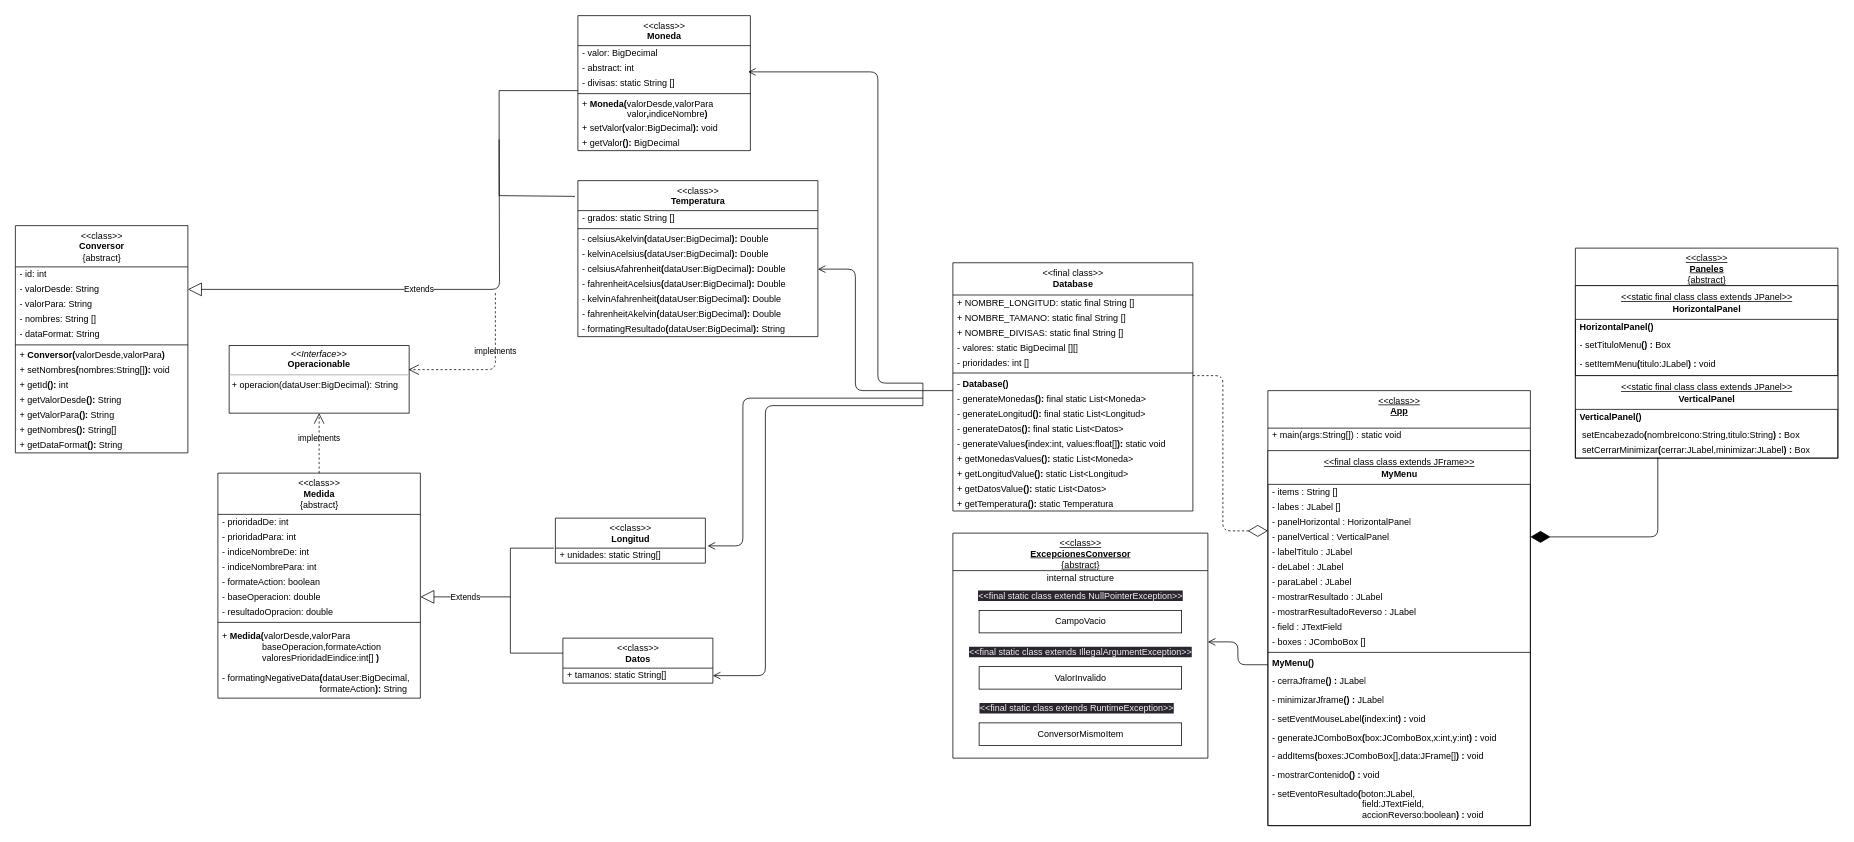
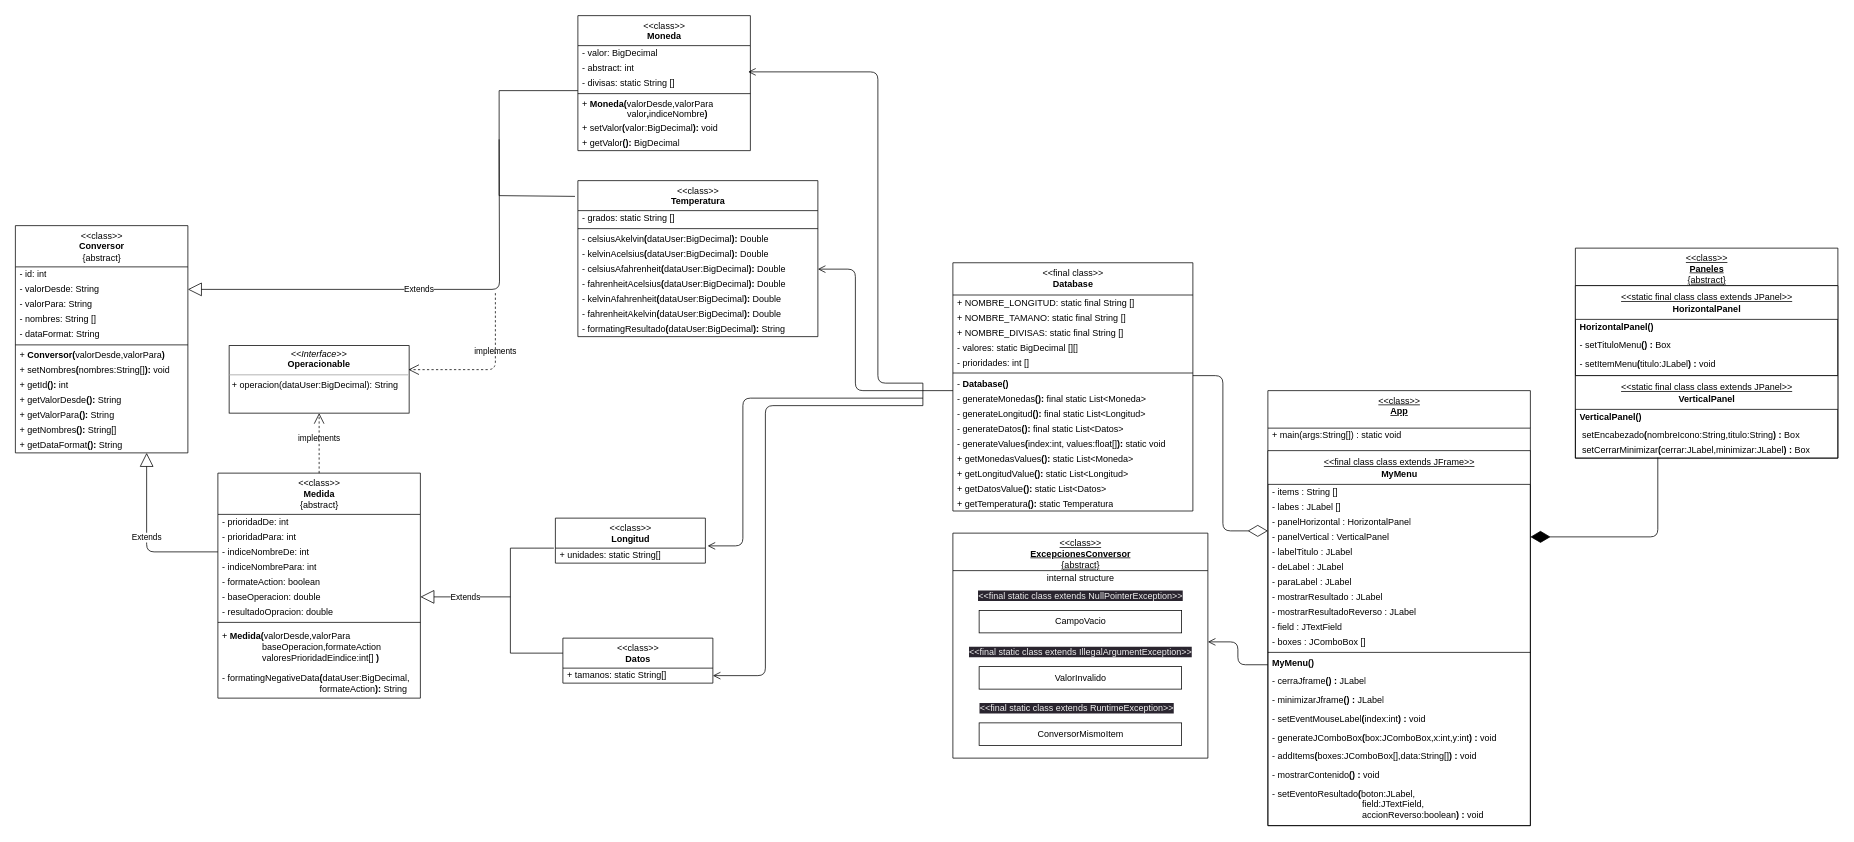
edge "- Database()" -> "- panelHorizontal : HorizontalPanel": style dashed -> solid
edge "- indiceNombreDe: int" -> "+ getDataFormat(): String": added, label "Extends"
node "- addItems(boxes:JComboBox[],data:JFrame[]) : void": label "- addItems(boxes:JComboBox[],data:JFrame[]) : void" -> "- addItems(boxes:JComboBox[],data:String[]) : void"
